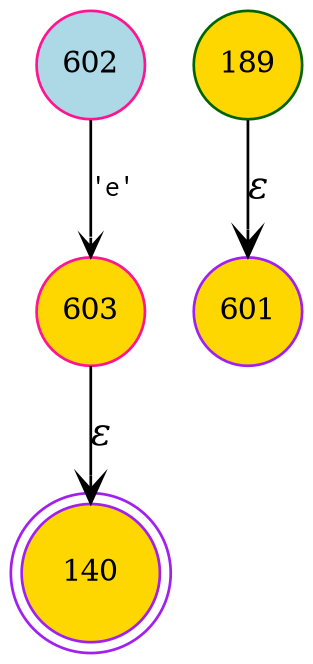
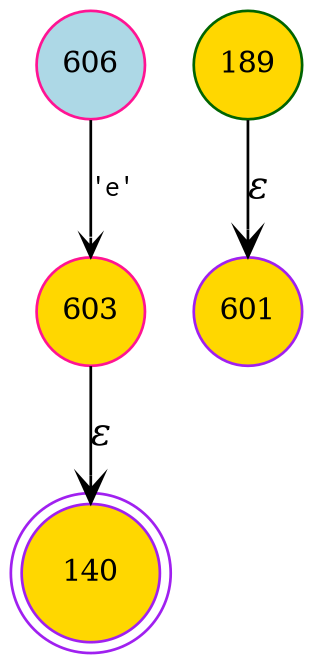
node "602": label "602" -> "606"
